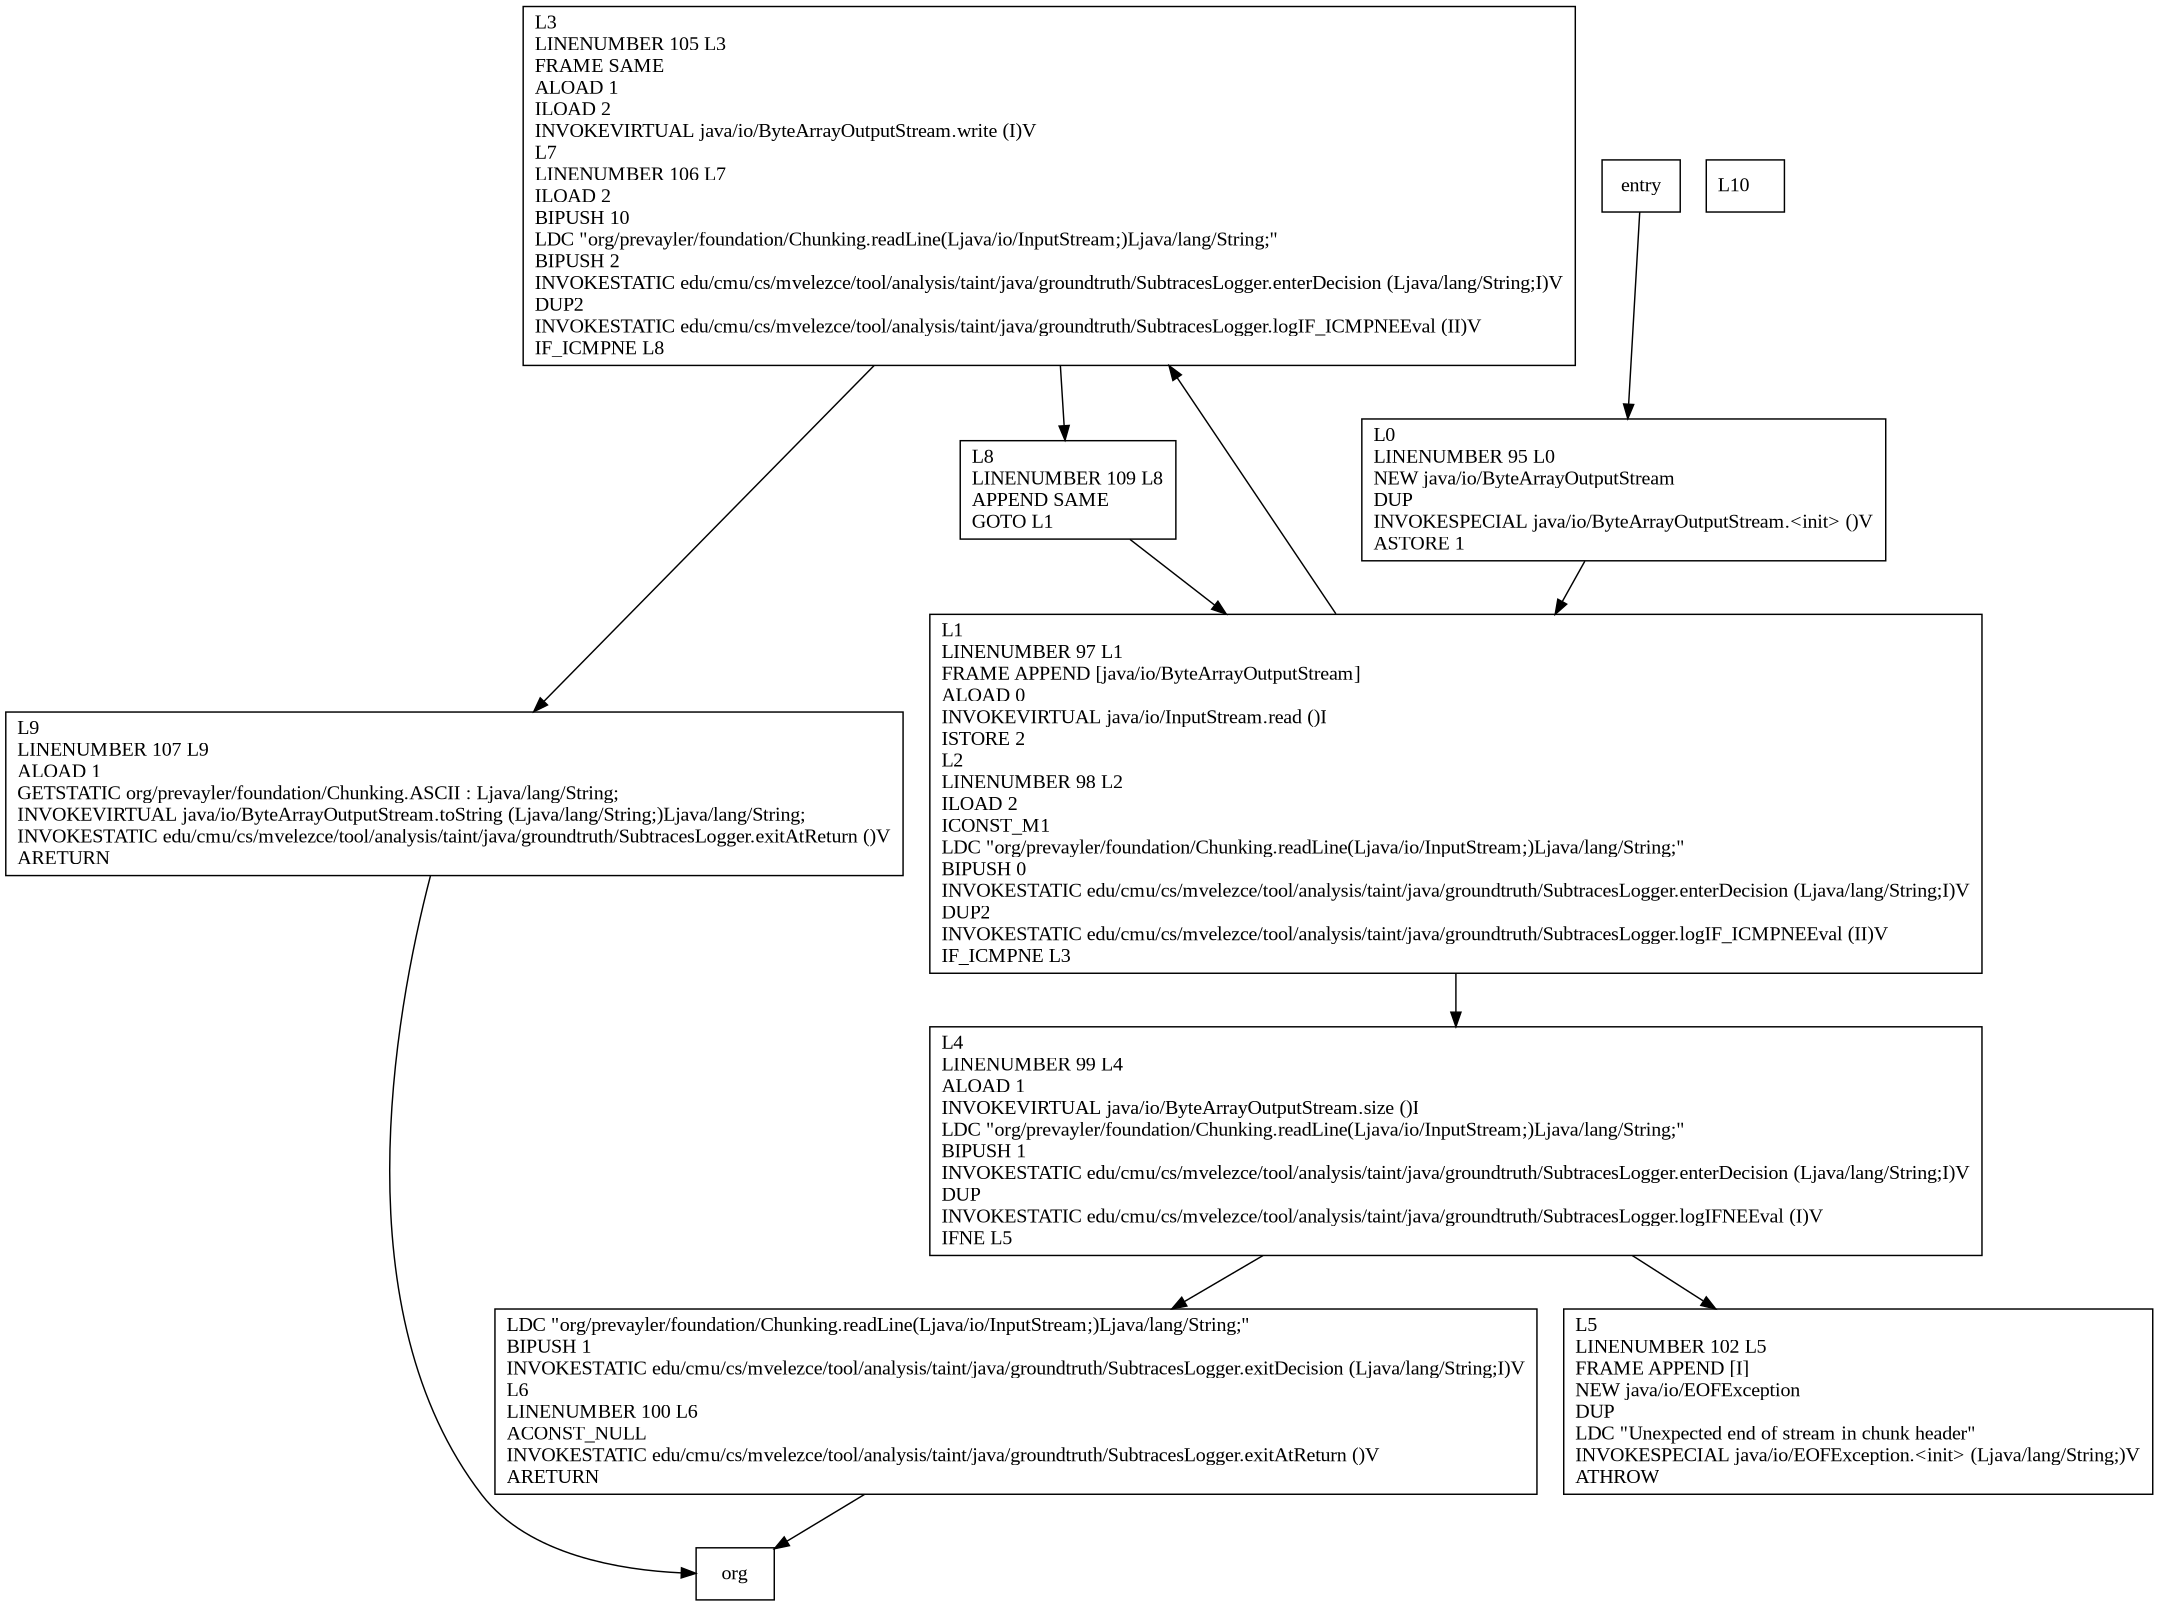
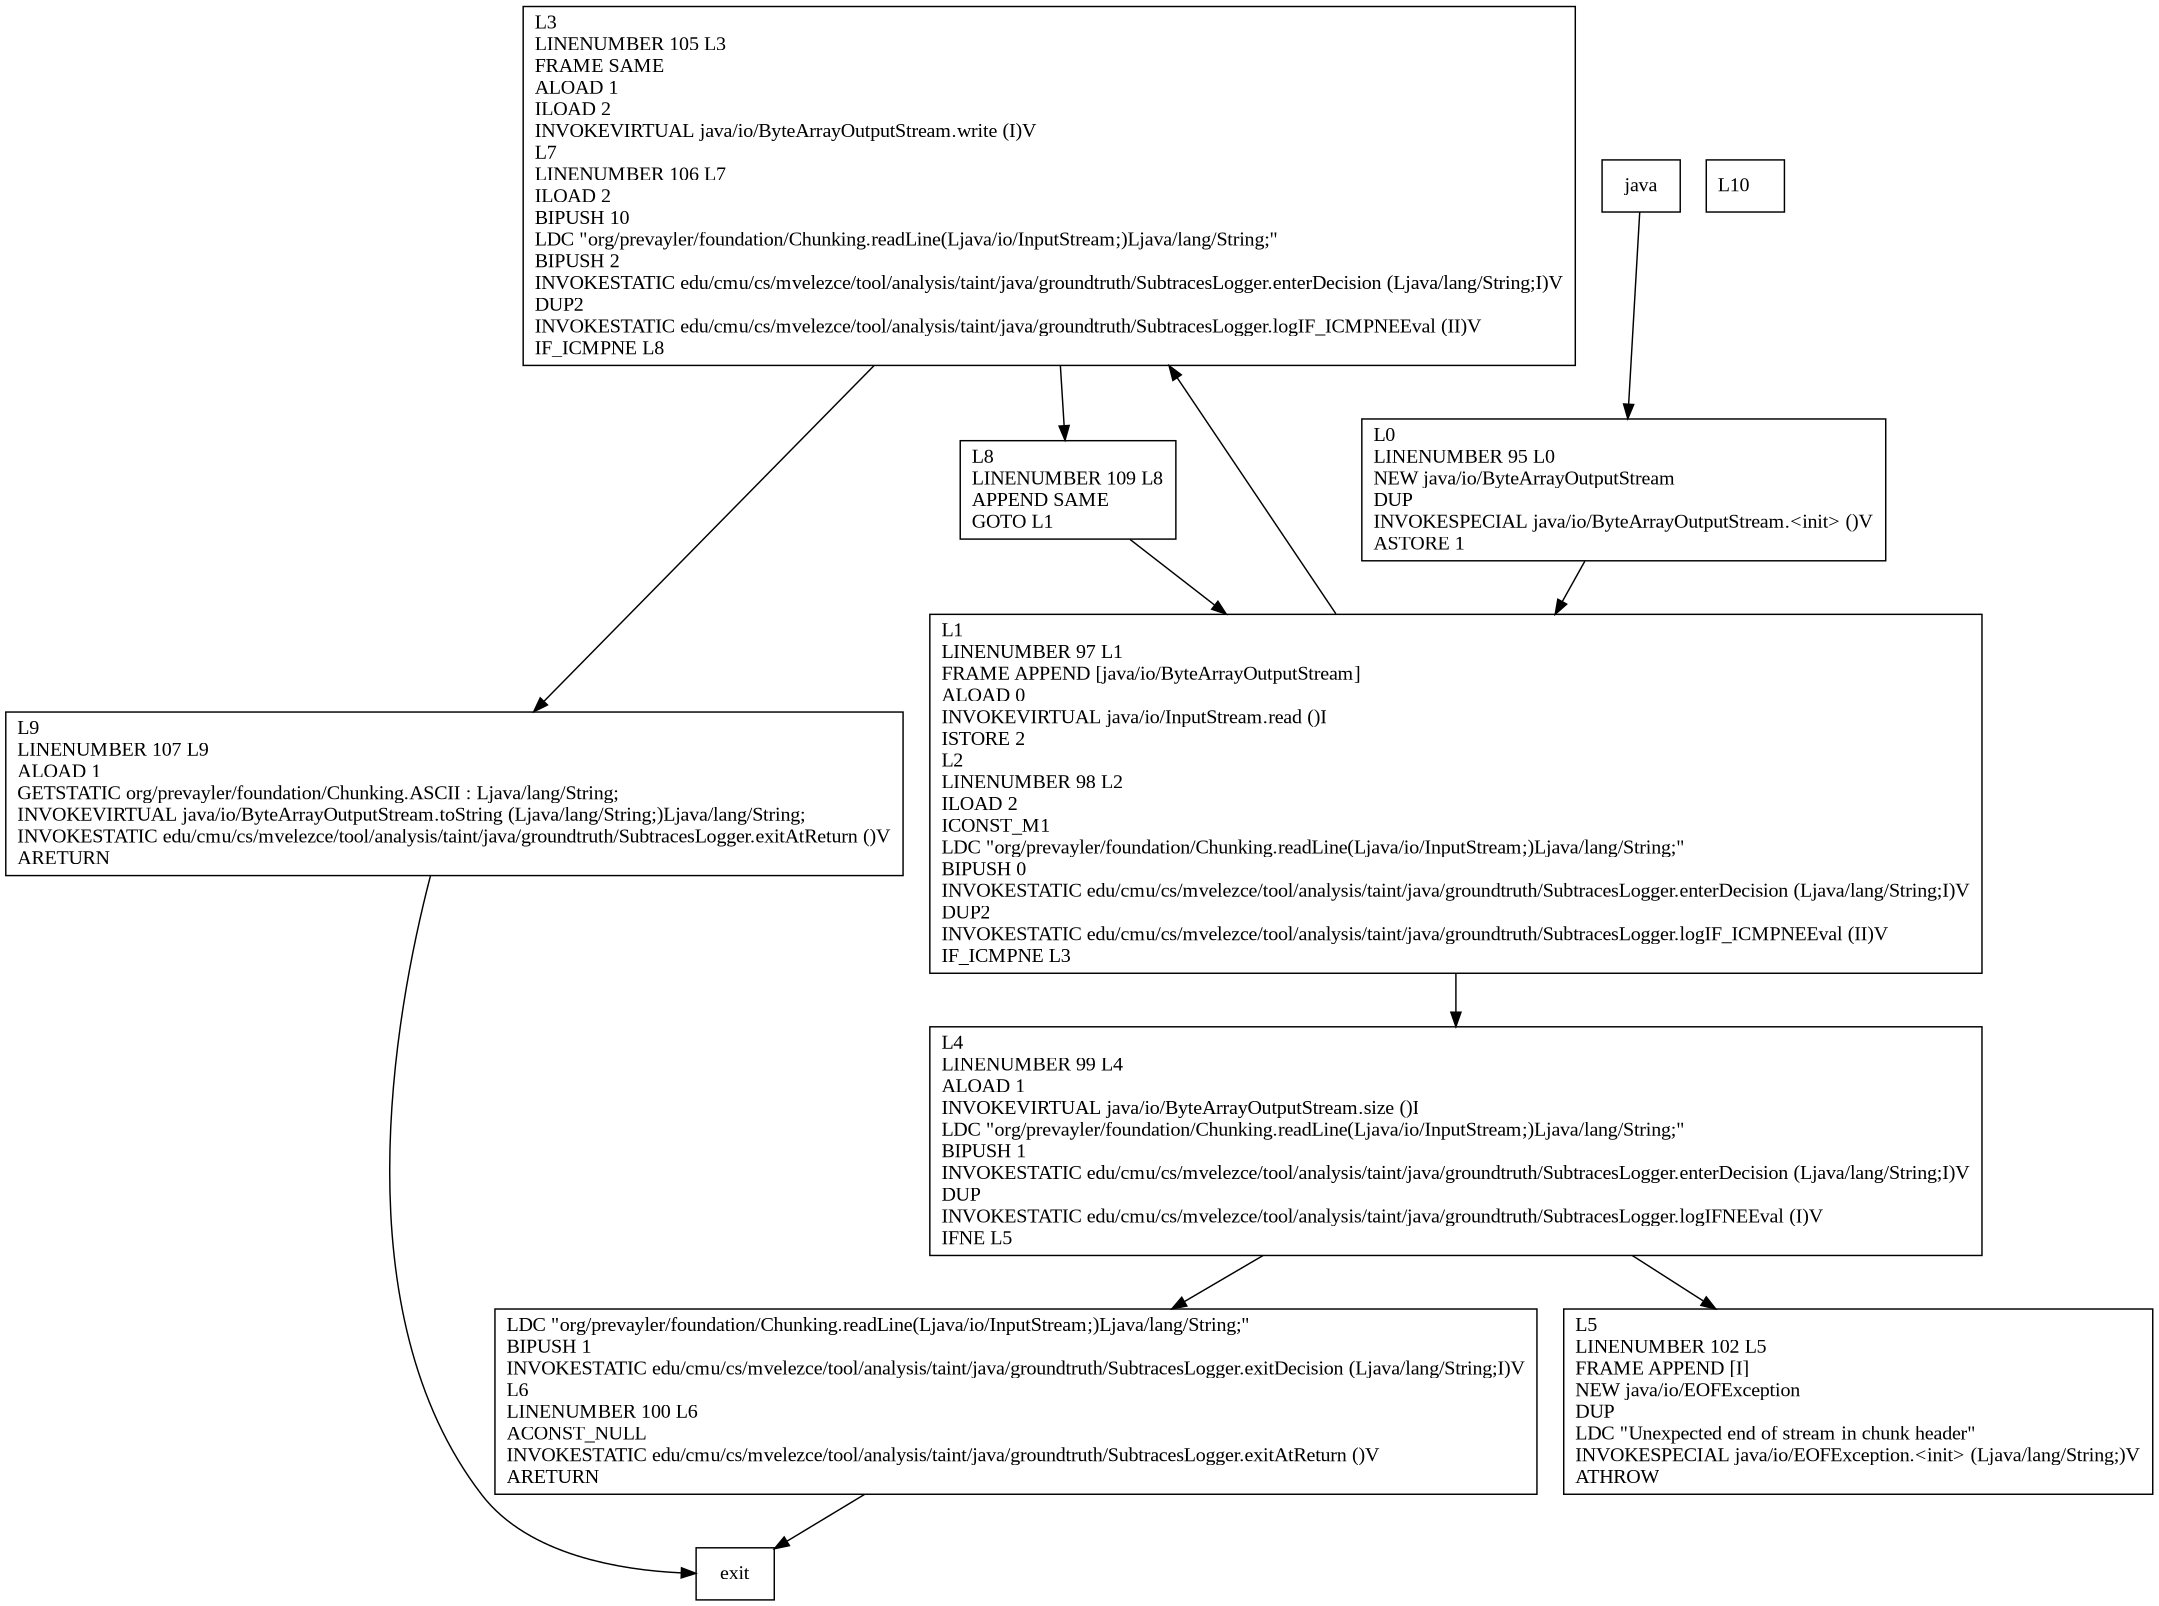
node "entry": label "entry" -> "java"
node "org": label "org" -> "exit"
